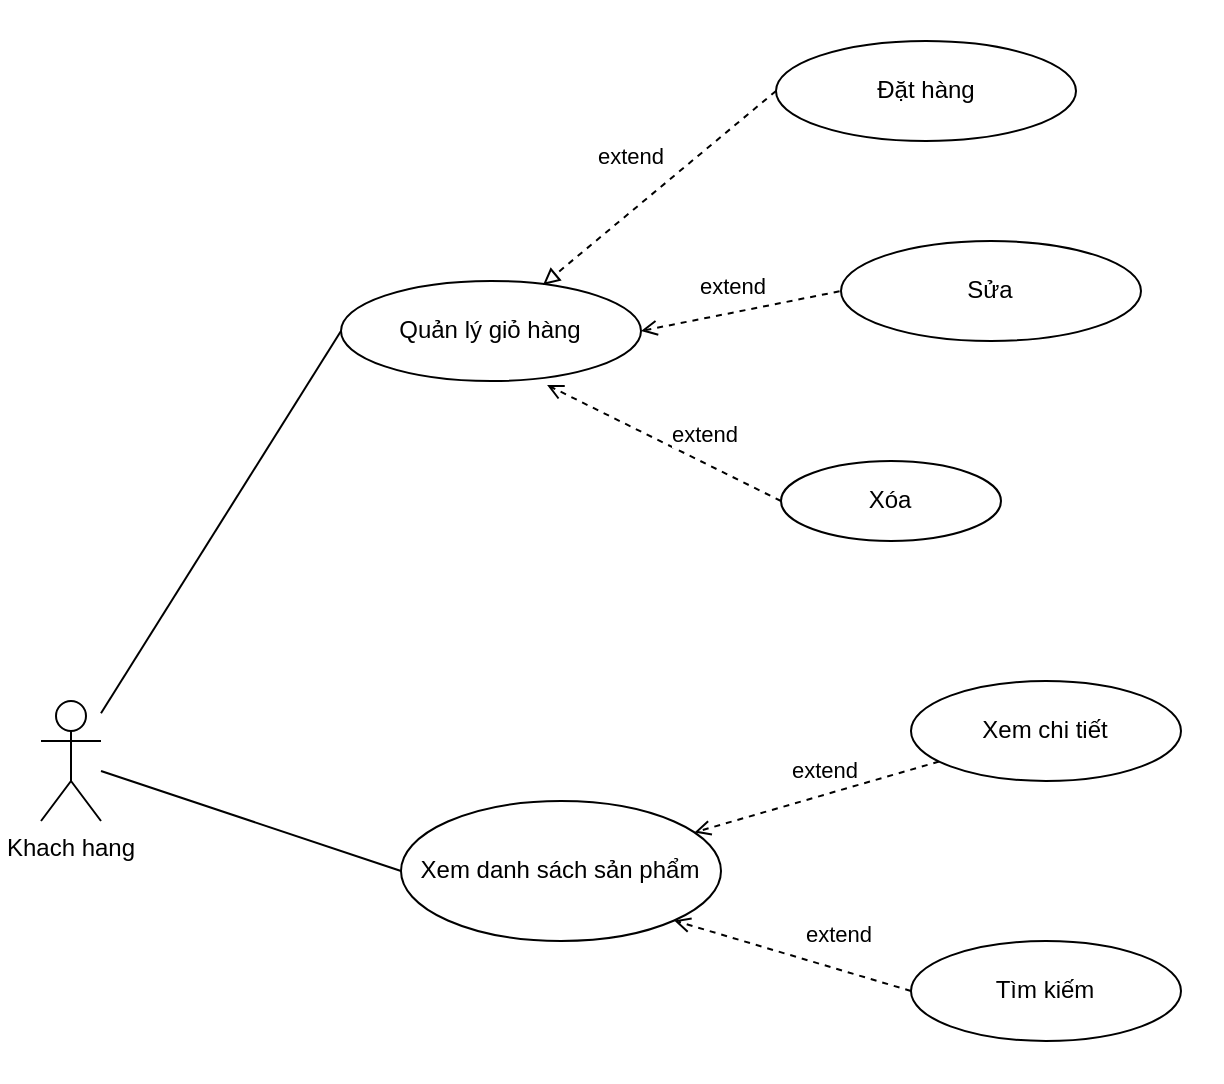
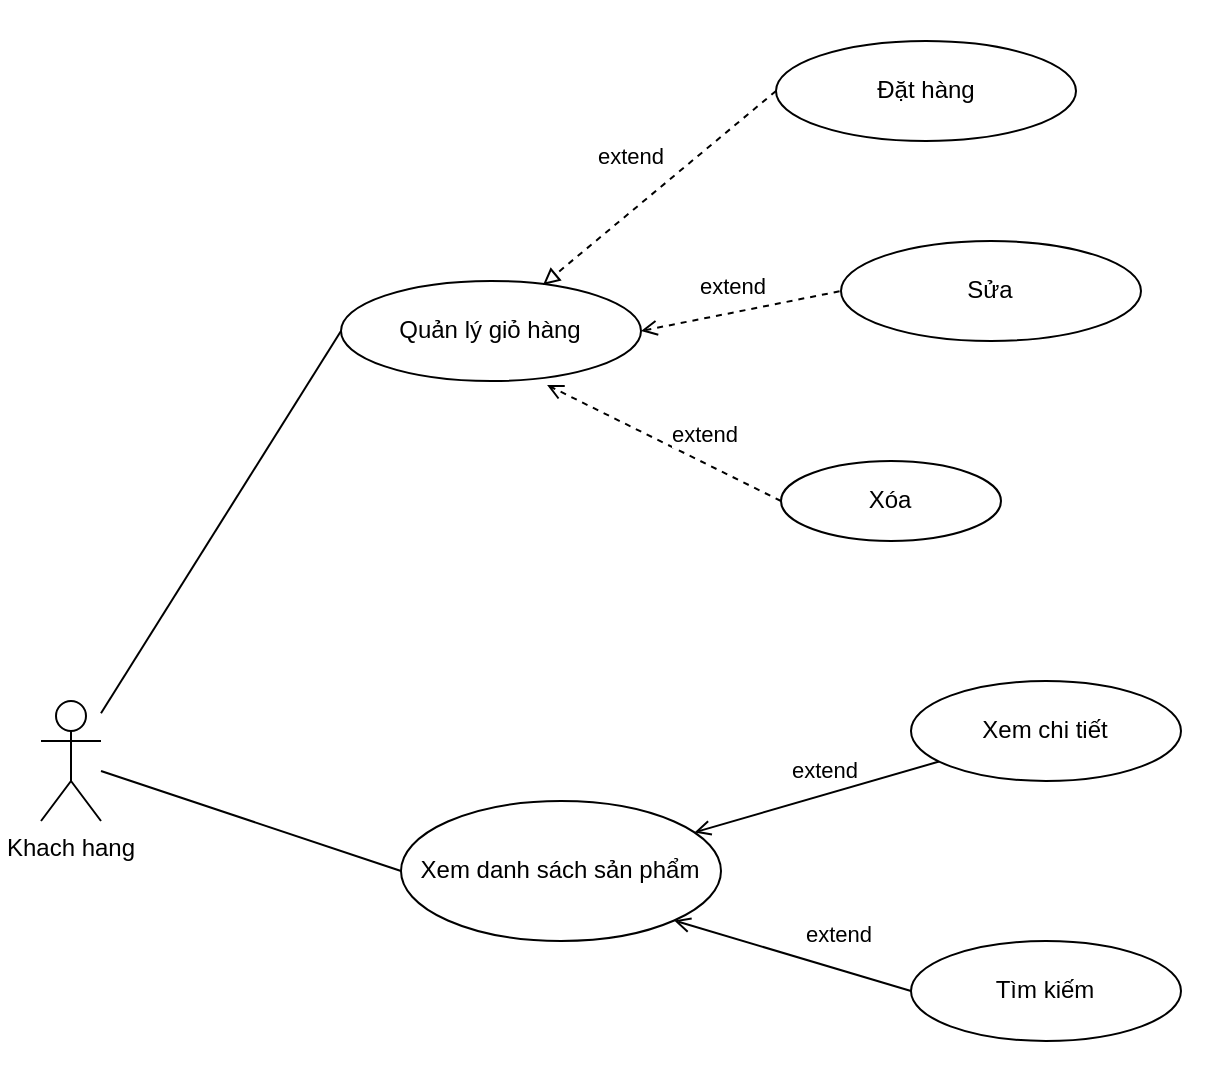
edge "Xem chi tiết" -> "Xem danh sách sản phẩm": style dashed -> solid
edge "Tìm kiếm" -> "Xem danh sách sản phẩm": style dashed -> solid
